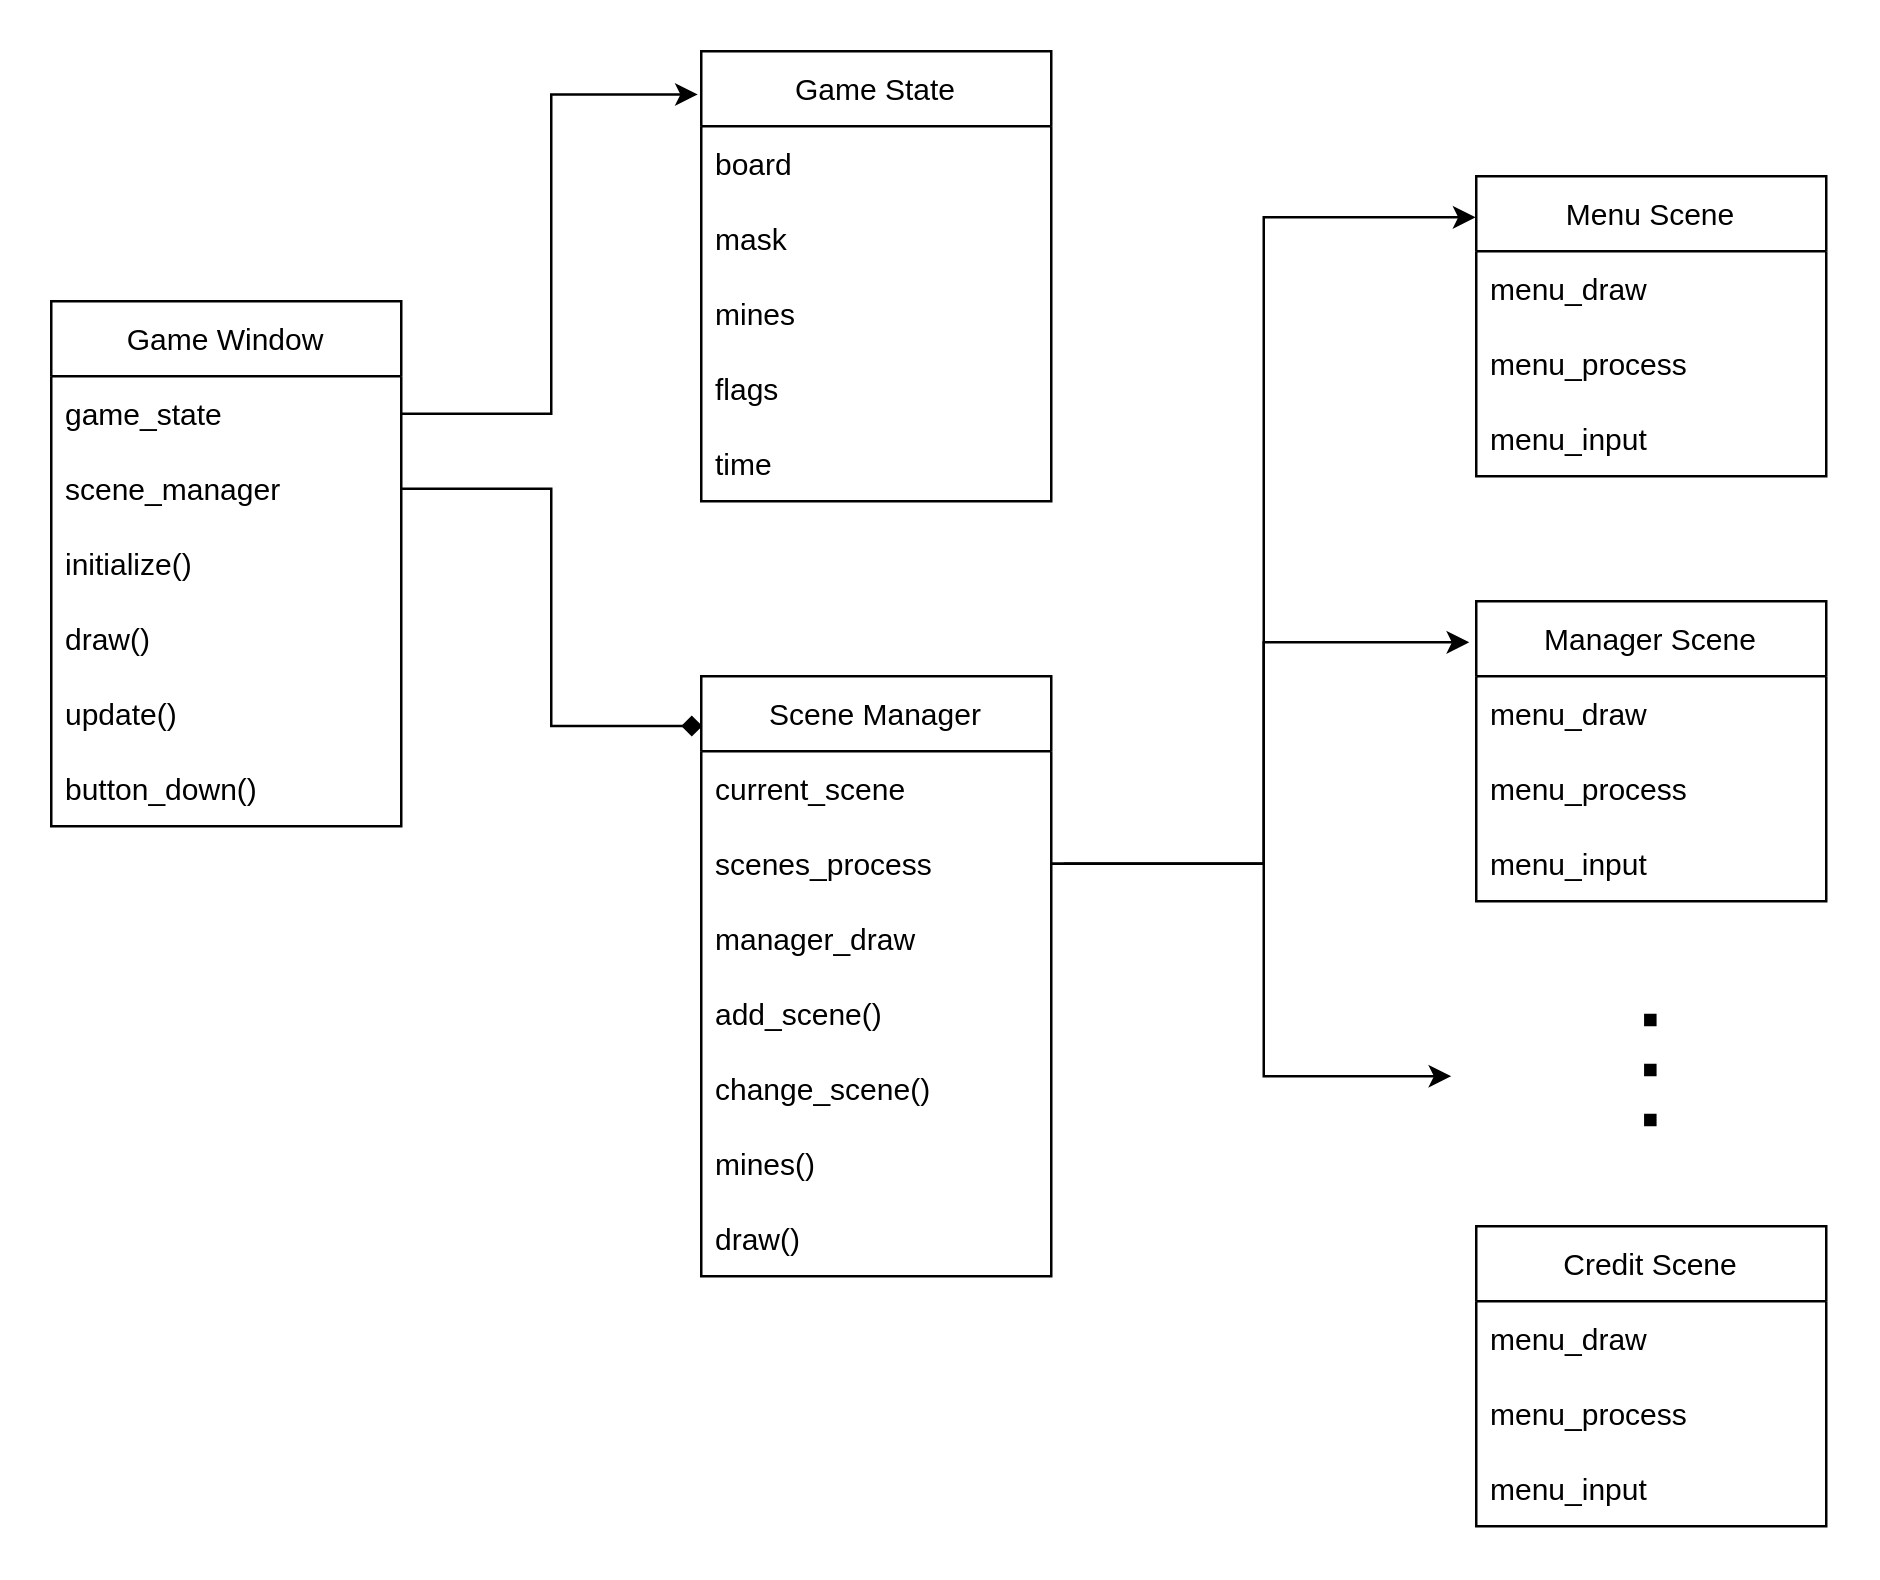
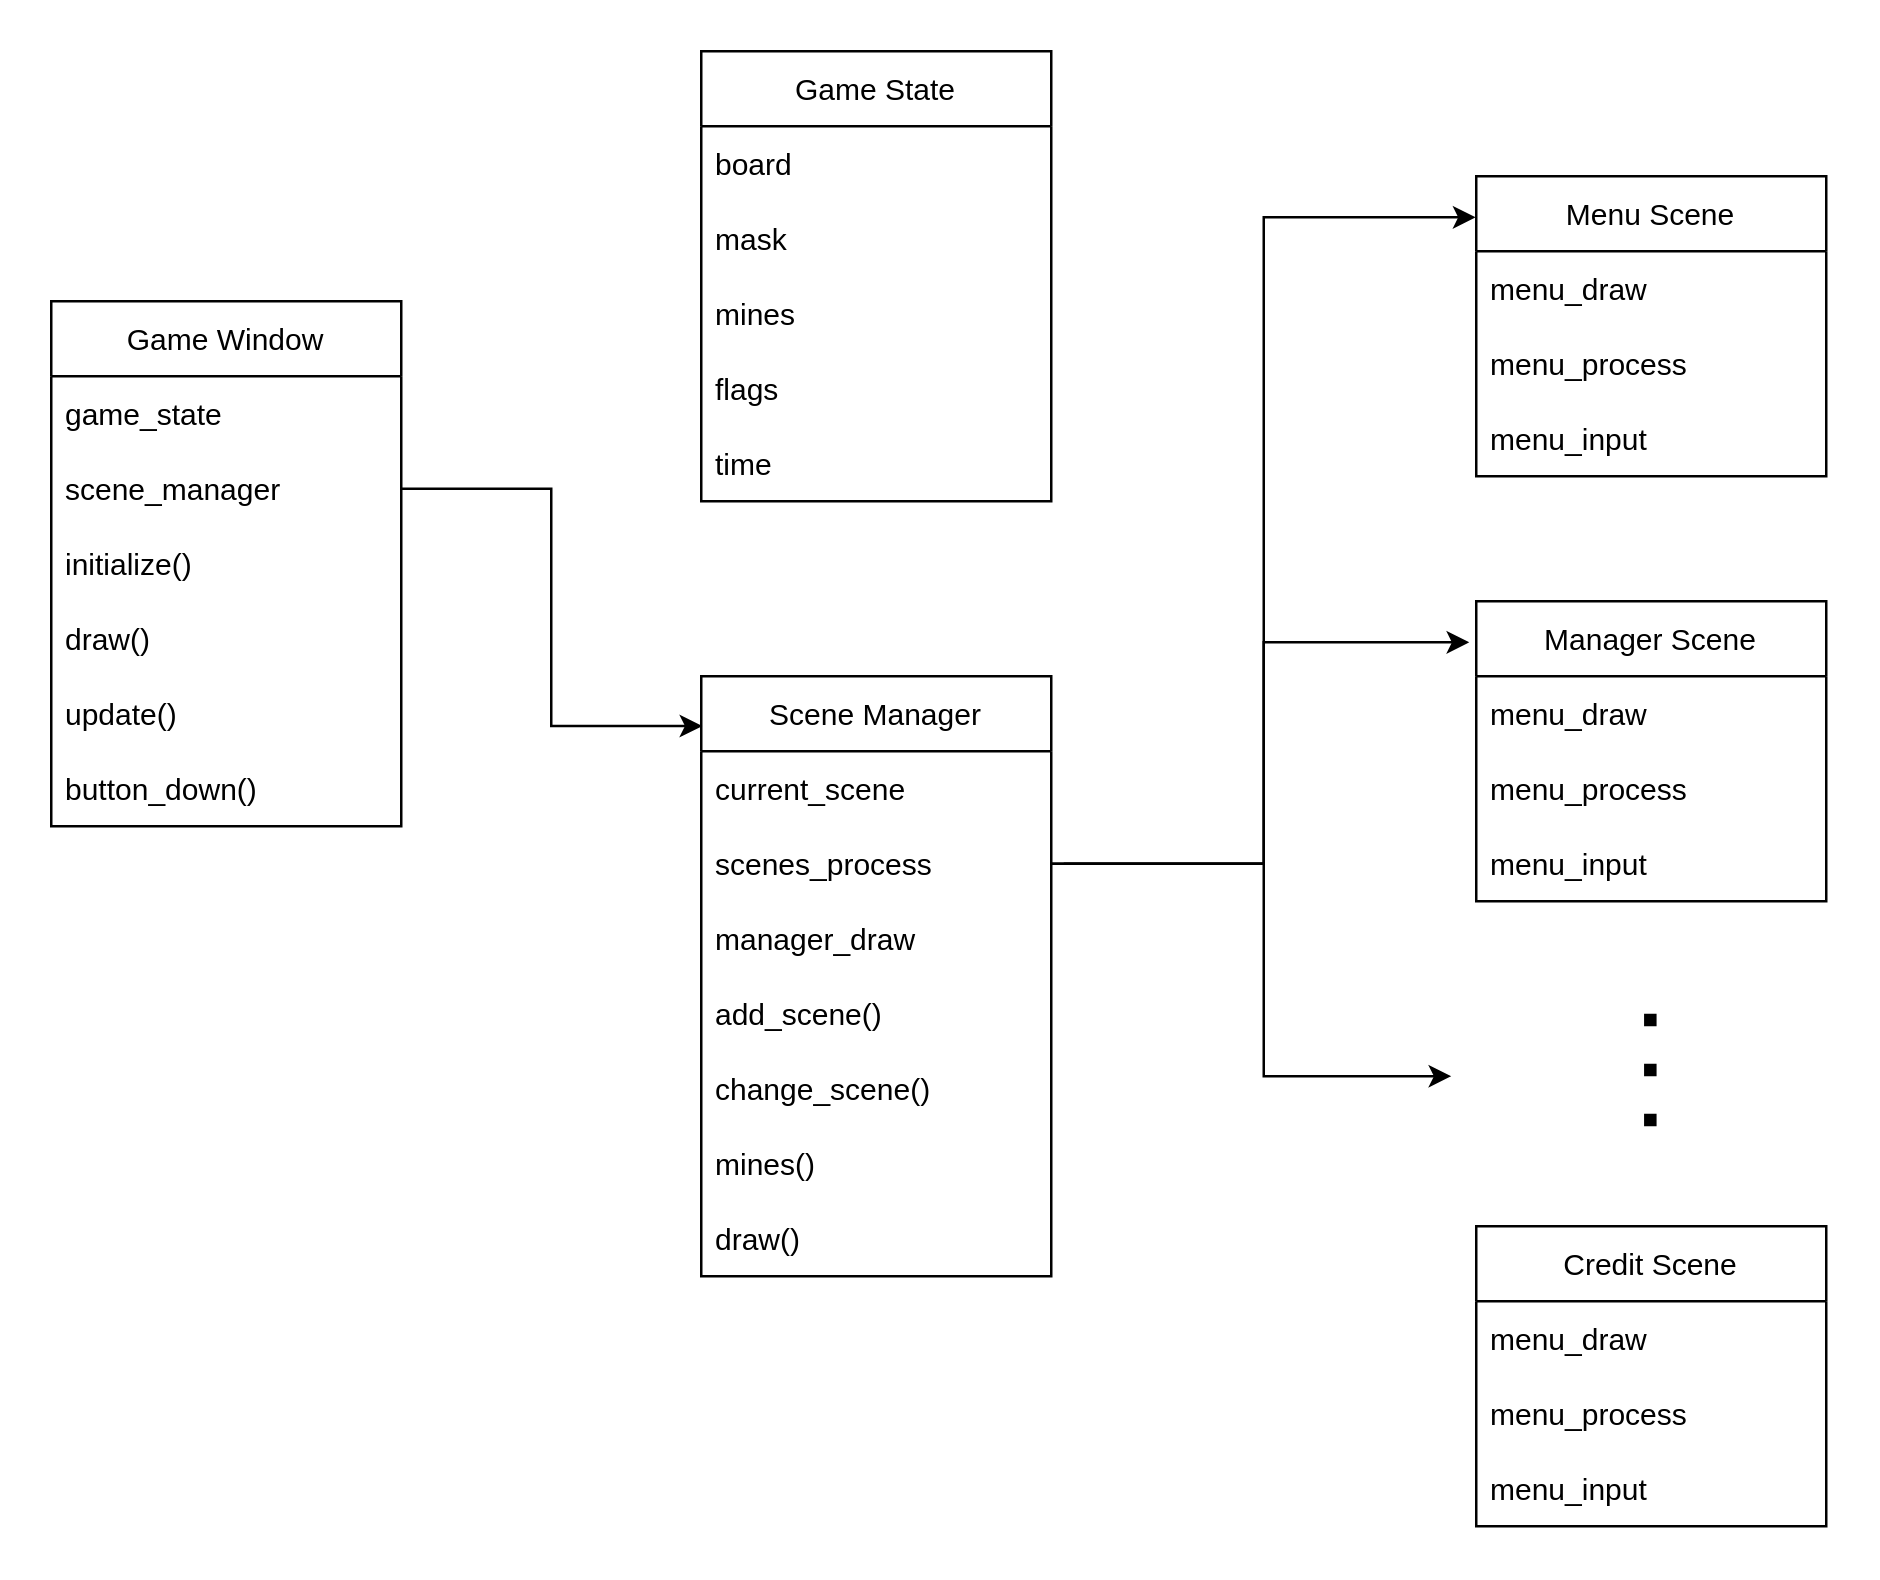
edge "game_state" -> "Game State": removed
edge "scene_manager" -> "Scene Manager": arrowhead diamond -> classic
